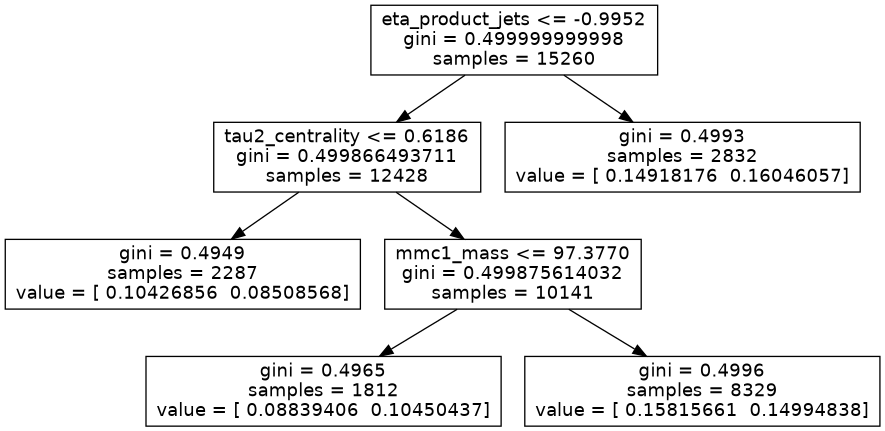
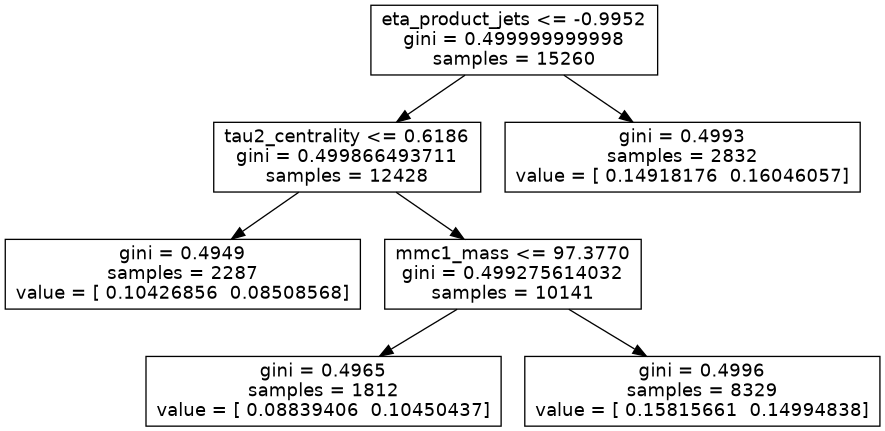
node "mmc1_mass <= 97.3770 gini = 0.499875614032 samples = 10141": label "mmc1_mass <= 97.3770 gini = 0.499875614032 samples = 10141" -> "mmc1_mass <= 97.3770 gini = 0.499275614032 samples = 10141"
